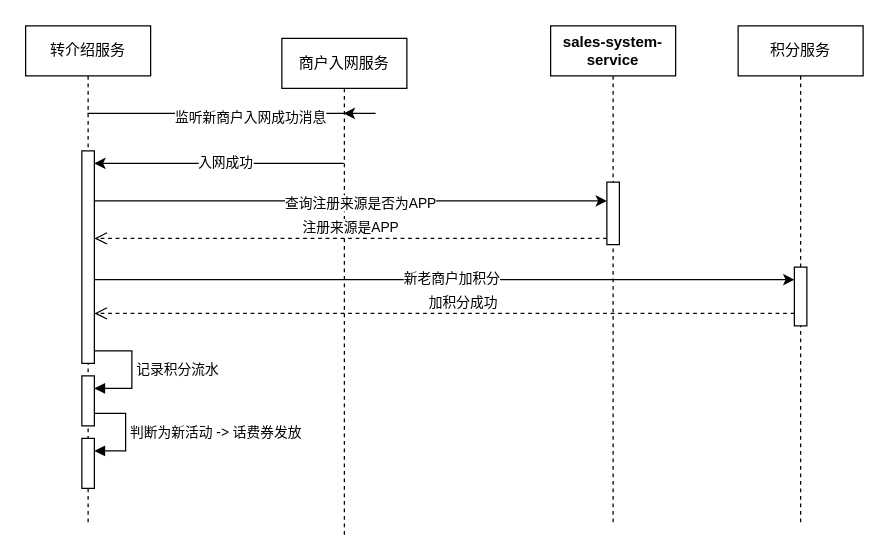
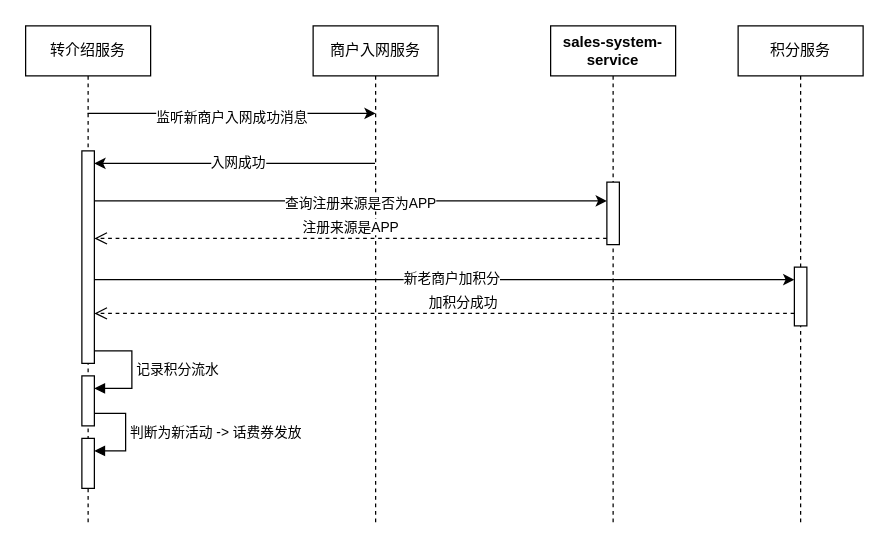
node "商户入网服务": moved (344, 288) -> (376, 276)
